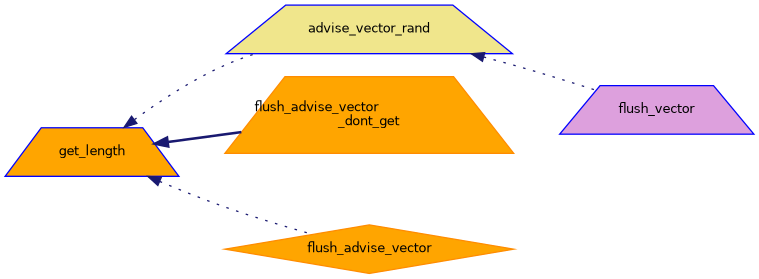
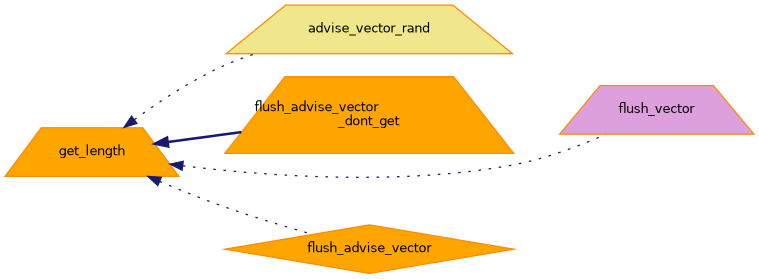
node "advise_vector_rand": color blue -> darkorange
edge "flush_vector" -> "advise_vector_rand": now "flush_vector" -> "get_length"
node "flush_vector": color blue -> darkorange
node "get_length": color blue -> darkorange
